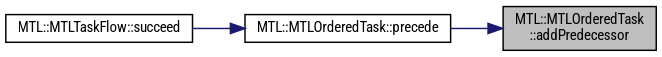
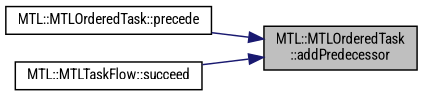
edge "MTL::MTLTaskFlow::succeed" -> "MTL::MTLOrderedTask::precede": now "MTL::MTLTaskFlow::succeed" -> "MTL::MTLOrderedTask ::addPredecessor"
